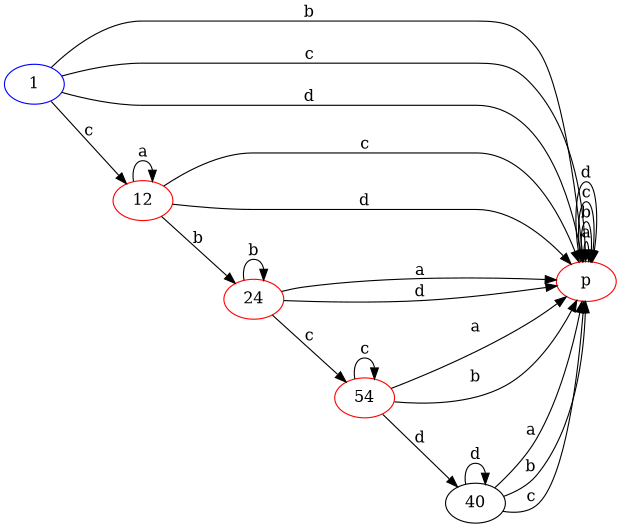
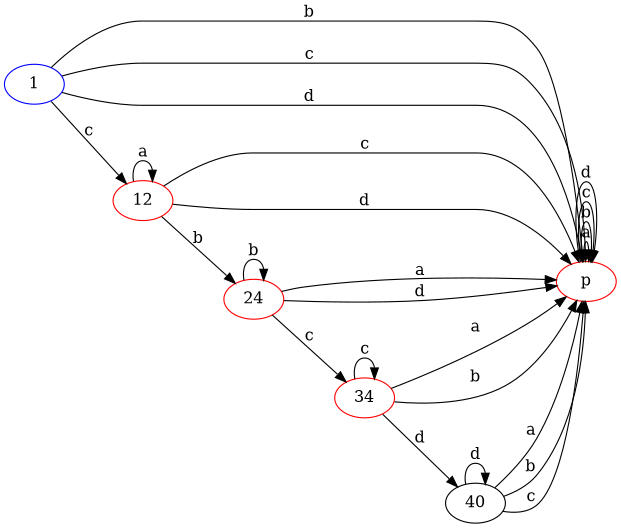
node "54": label "54" -> "34"
